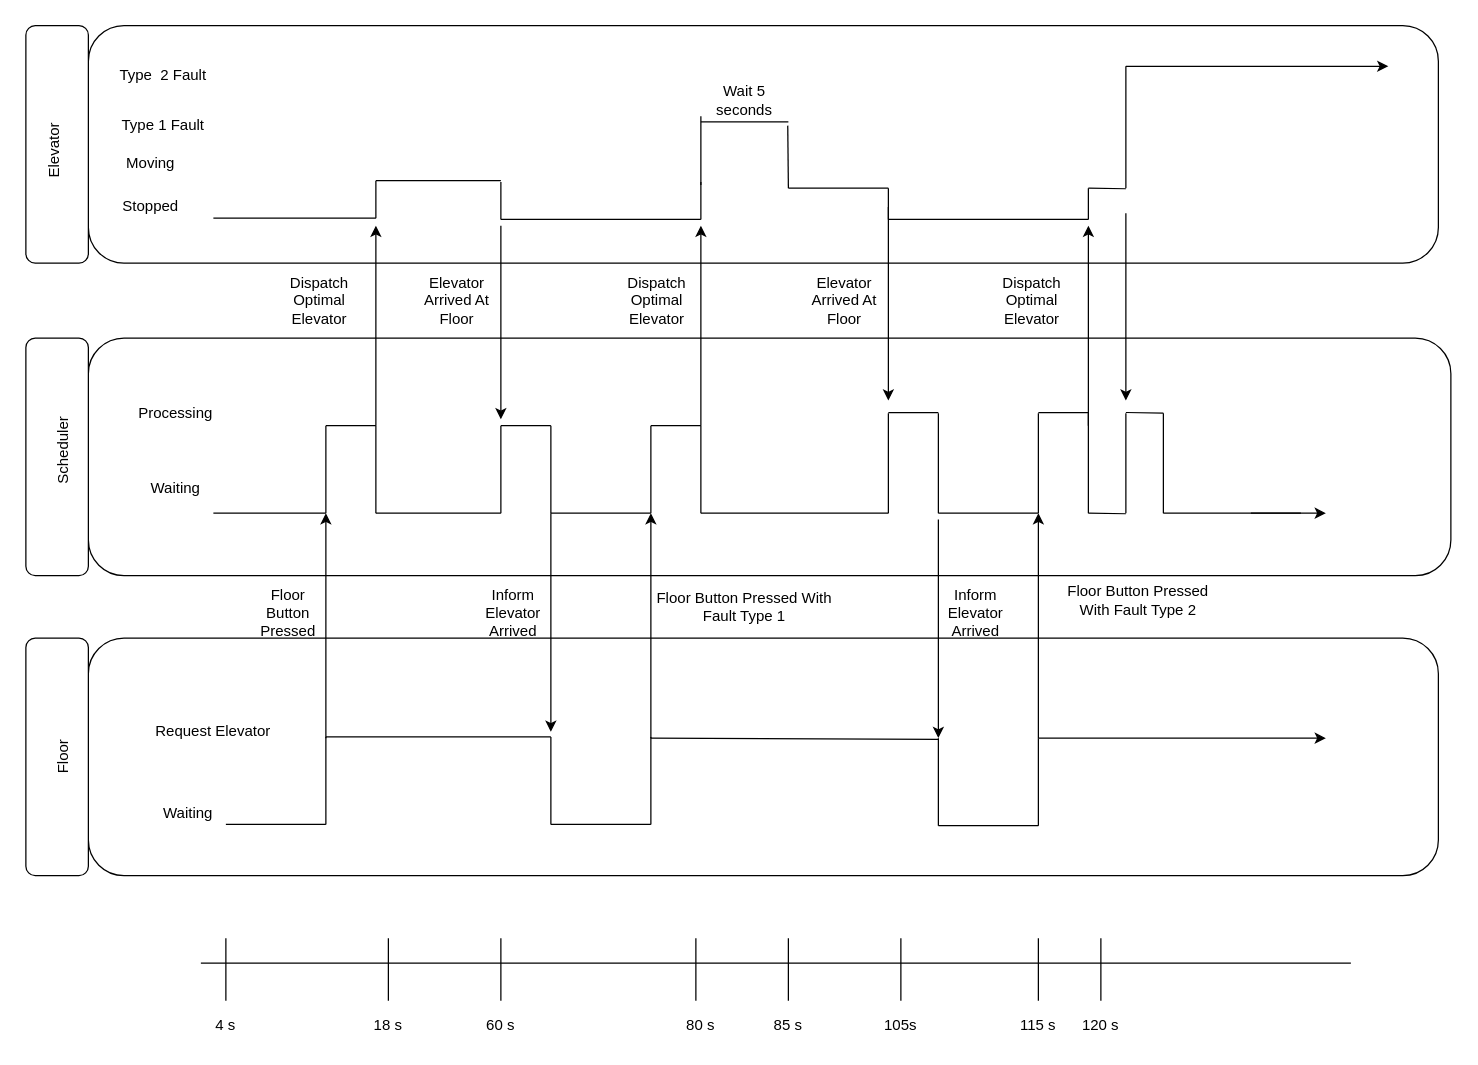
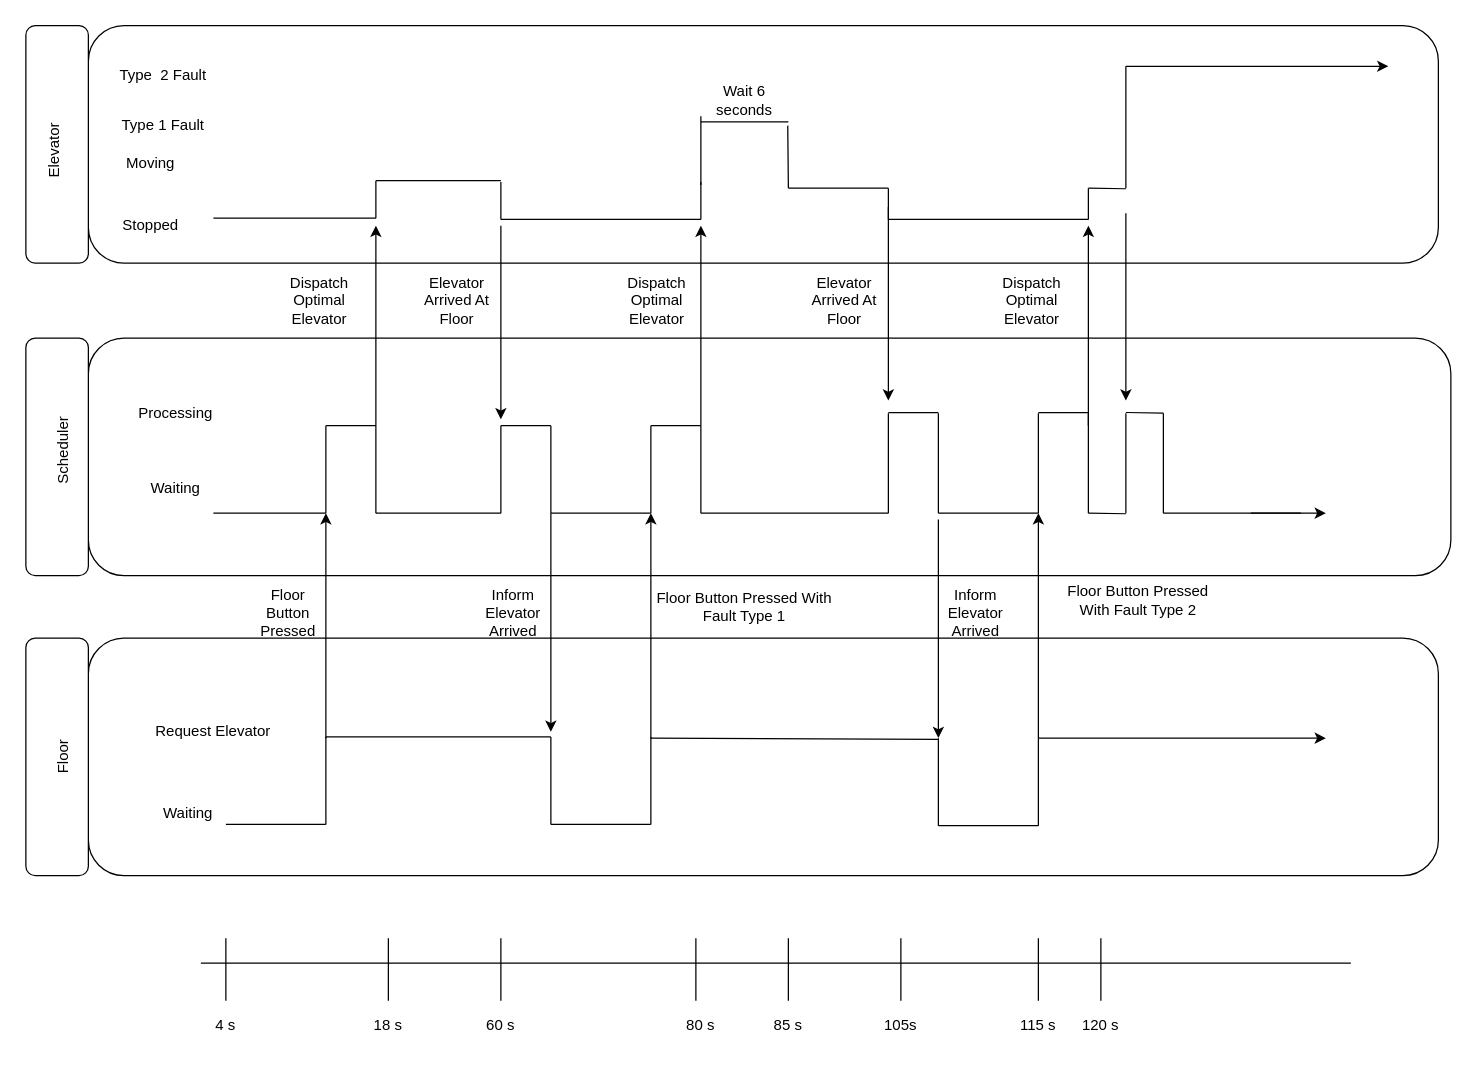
node "Wait 5 seconds": label "Wait 5 seconds" -> "Wait 6 seconds"
node "Stopped": moved (151, 207) -> (151, 226)
